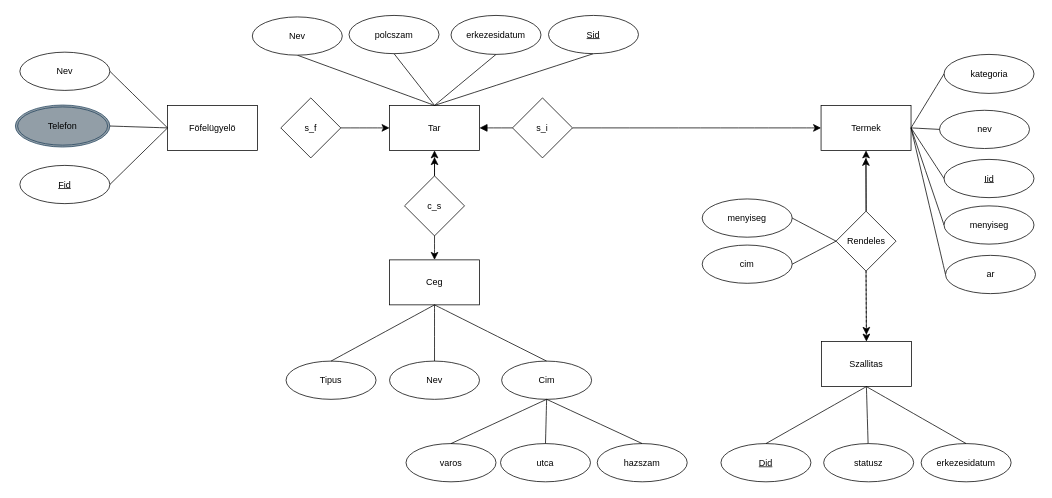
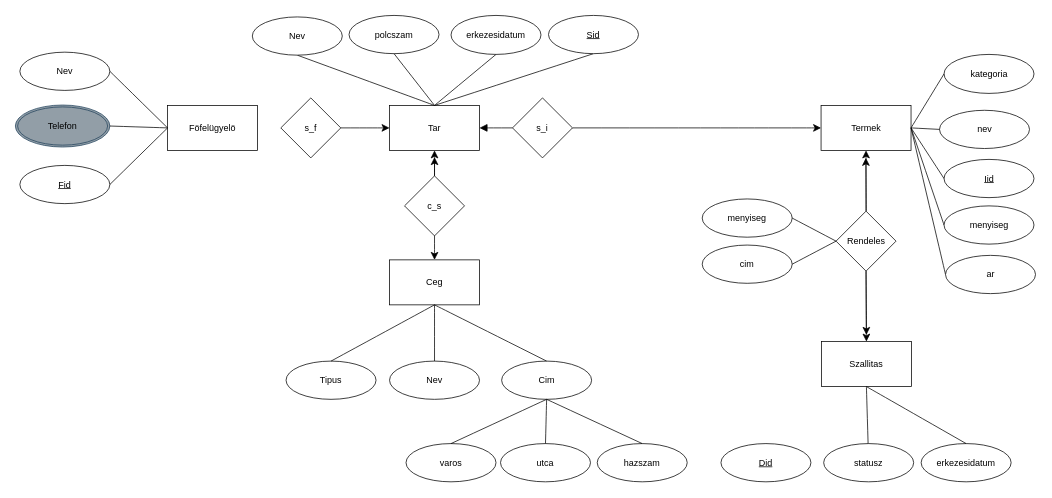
edge "Rendeles" -> "Szallitas": style dashed -> solid
edge "Szallitas" -- "Did": removed
